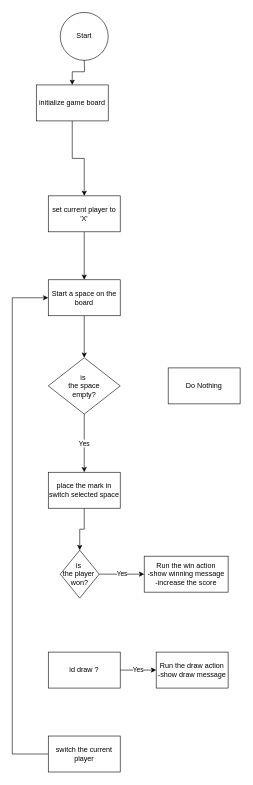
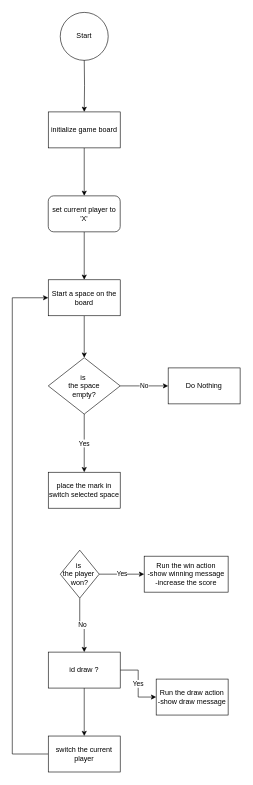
node "initialize game board": moved (72, 103) -> (84, 130)
node "set current player to 'X'": shape rectangle -> rounded rectangle
edge "is the space empty?" -> "Do Nothing": added, label "No"
edge "place the mark in switch selected space" -> "is the player won?": removed
edge "is the player won?" -> "id draw ?": added, label "No"
node "Run the draw action -show draw message": moved (192, 671) -> (192, 698)
edge "id draw ?" -> "switch the current player": added
